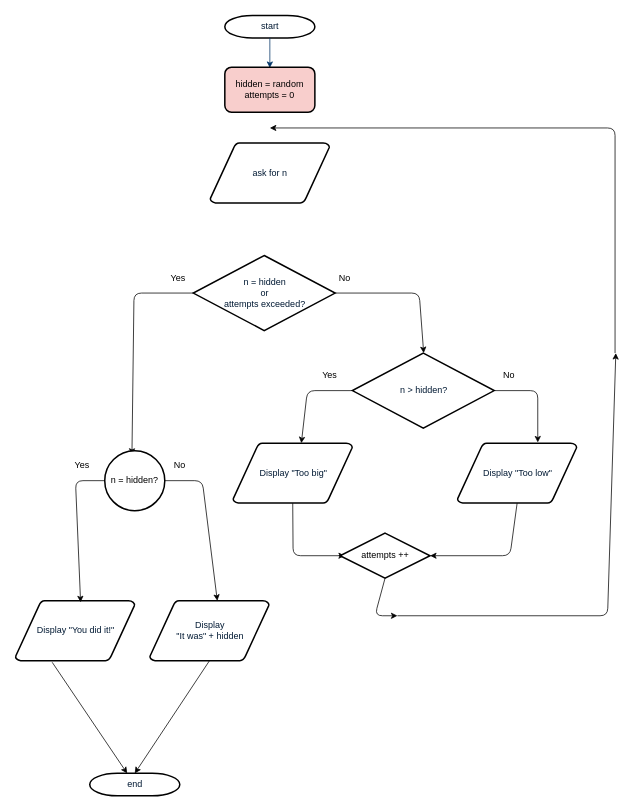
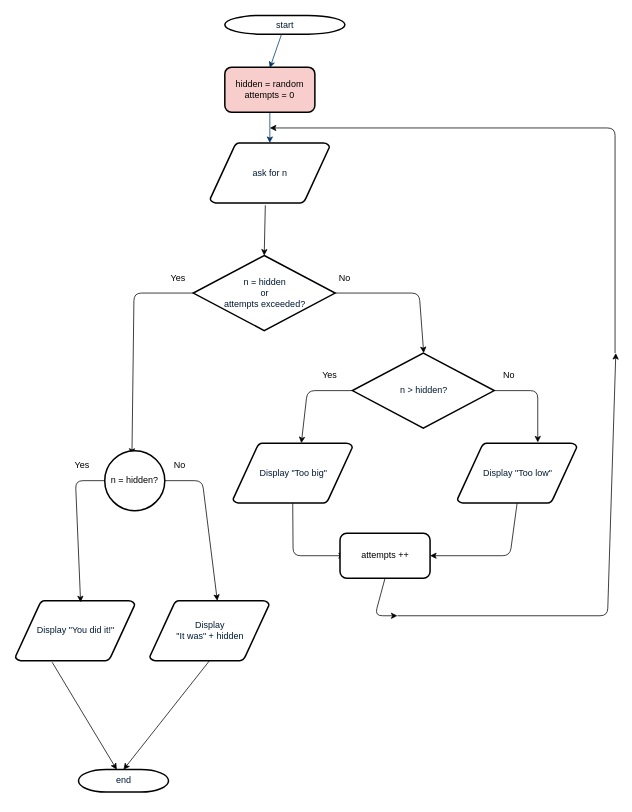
node "start": size 90x23 -> 120x19
edge "hidden = random attempts = 0" -> "ask for n": added
edge "ask for n" -> "n = hidden or attempts exceeded?": added
node "attempts ++": shape diamond -> rounded rectangle
node "end": moved (135, 784) -> (123, 780)
